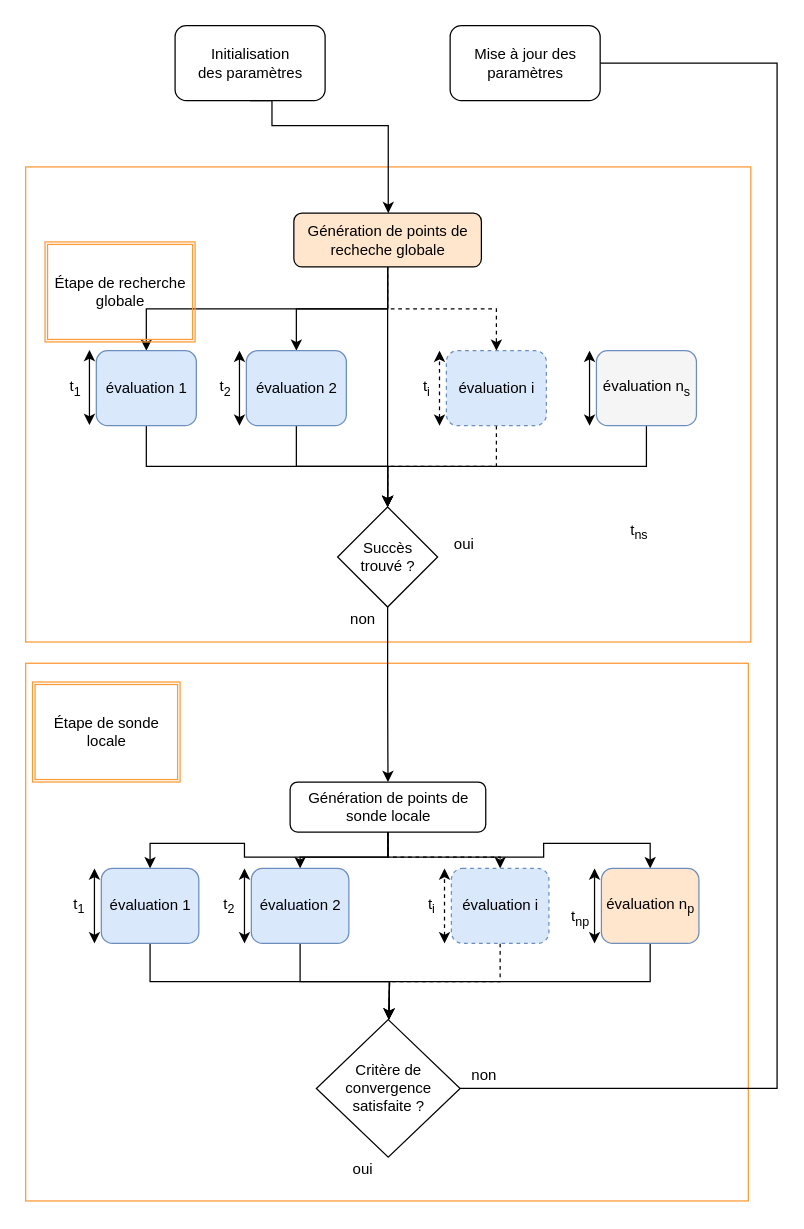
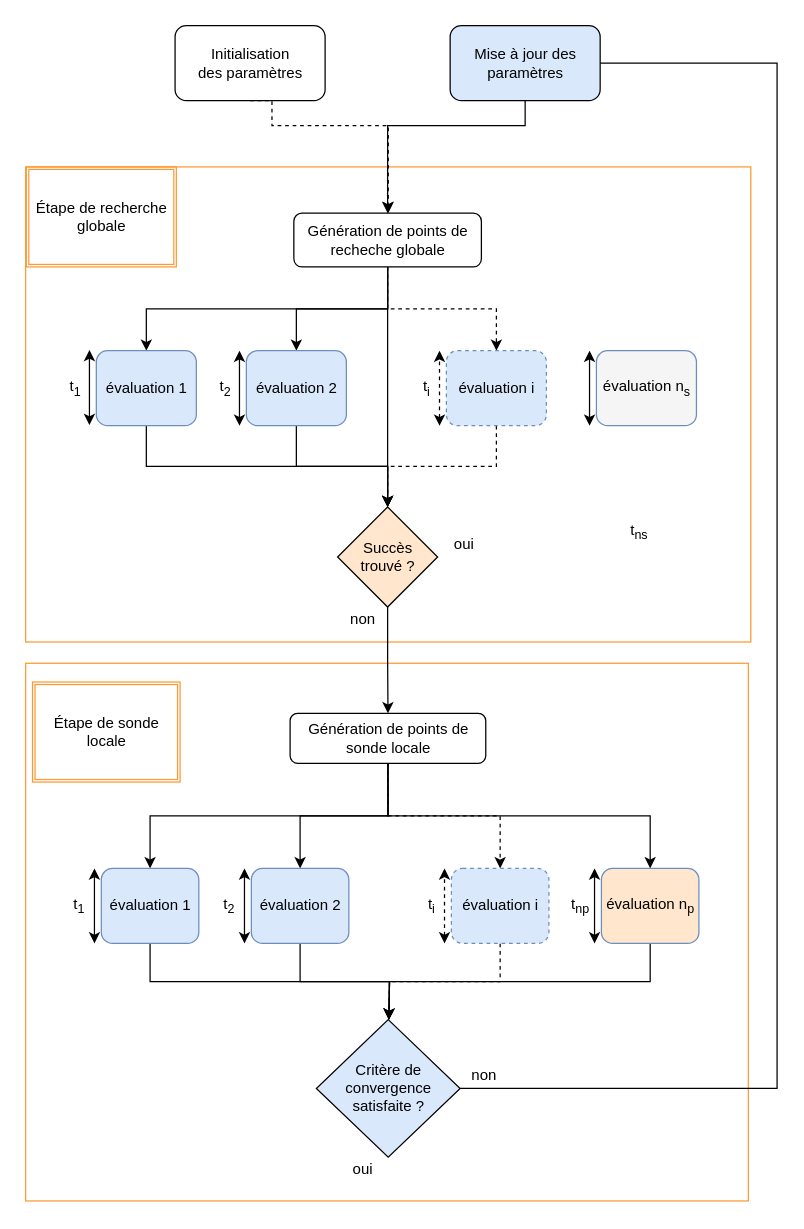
node "Mise à jour des paramètres": fillcolor #ffffff -> #dae8fc
edge "Initialisation des paramètres" -> "Génération de points de recheche globale": style solid -> dashed
edge "Mise à jour des paramètres" -> "Génération de points de recheche globale": added
node "Génération de points de recheche globale": fillcolor #ffe6cc -> #ffffff
node "Étape de recherche globale": moved (120, 292) -> (101, 217)
edge "évaluation ns" -> "Succès trouvé ?": removed
node "Succès trouvé ?": fillcolor #ffffff -> #ffe6cc
node "Génération de points de sonde locale": moved (388, 807) -> (388, 738)
node "tnp": moved (580, 918) -> (580, 906)
node "Critère de convergence satisfaite ?": fillcolor #ffffff -> #dae8fc
